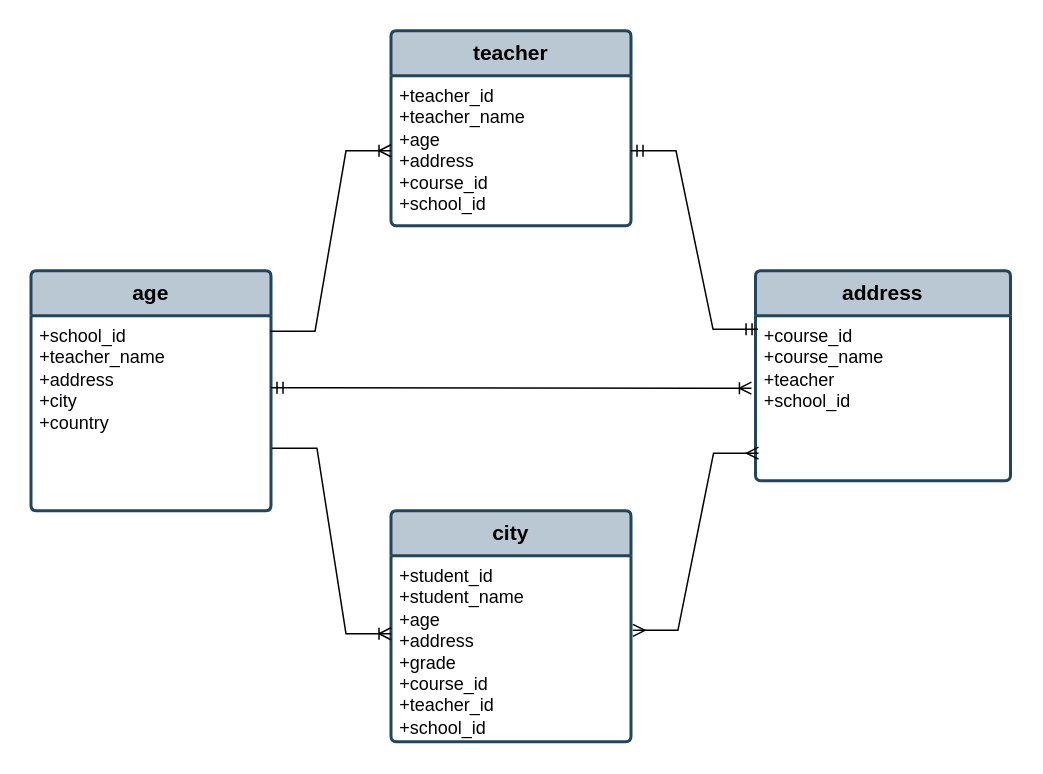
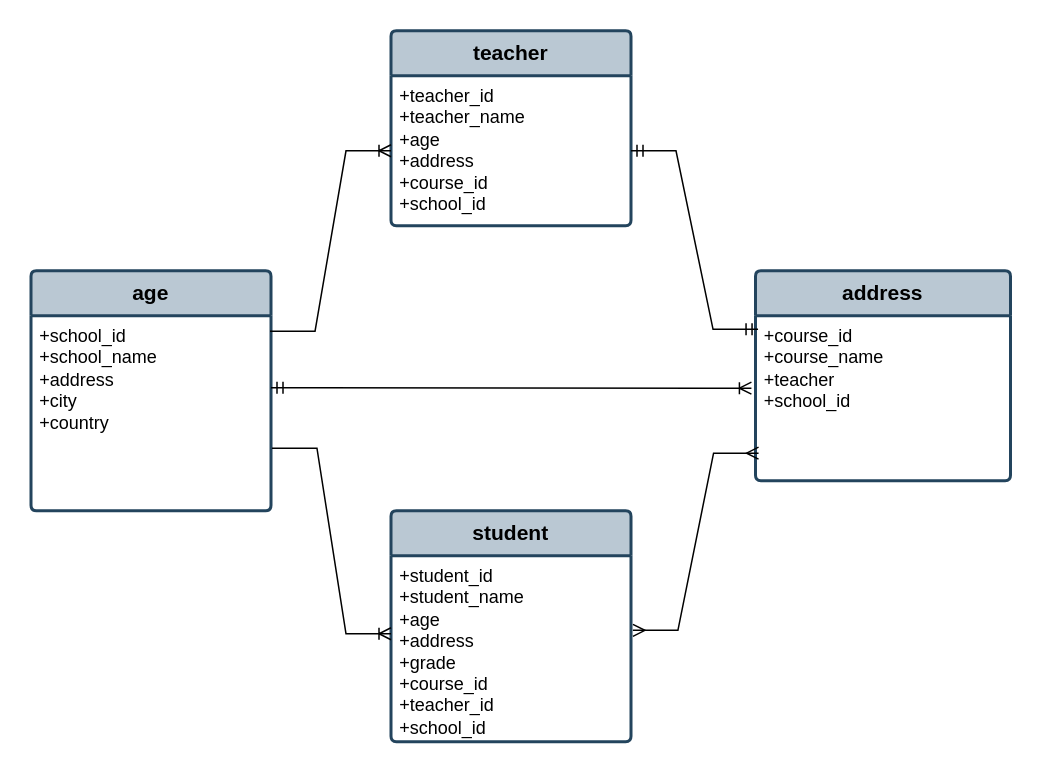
node "+school_id +teacher_name +address +city +country": label "+school_id +teacher_name +address +city +country" -> "+school_id +school_name +address +city +country"
node "city": label "city" -> "student"
